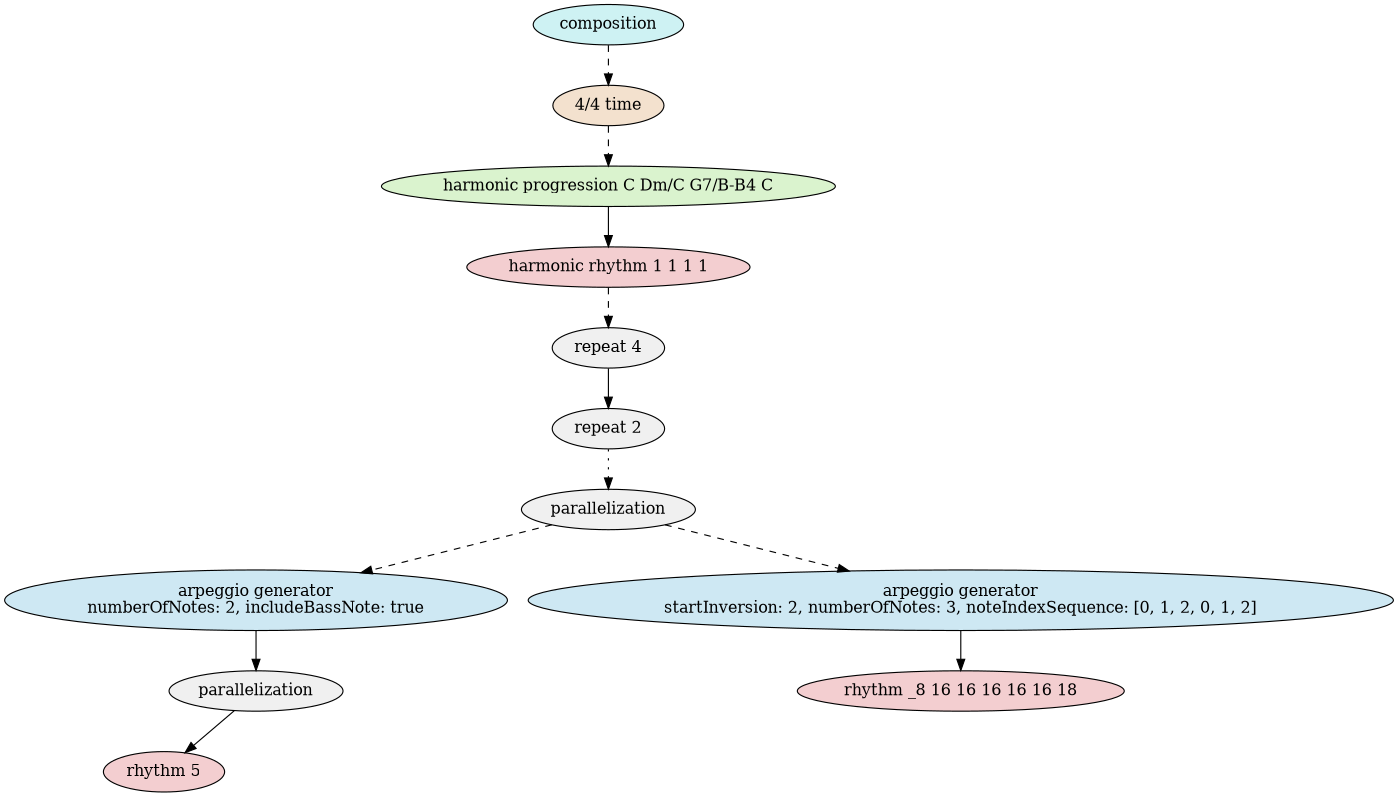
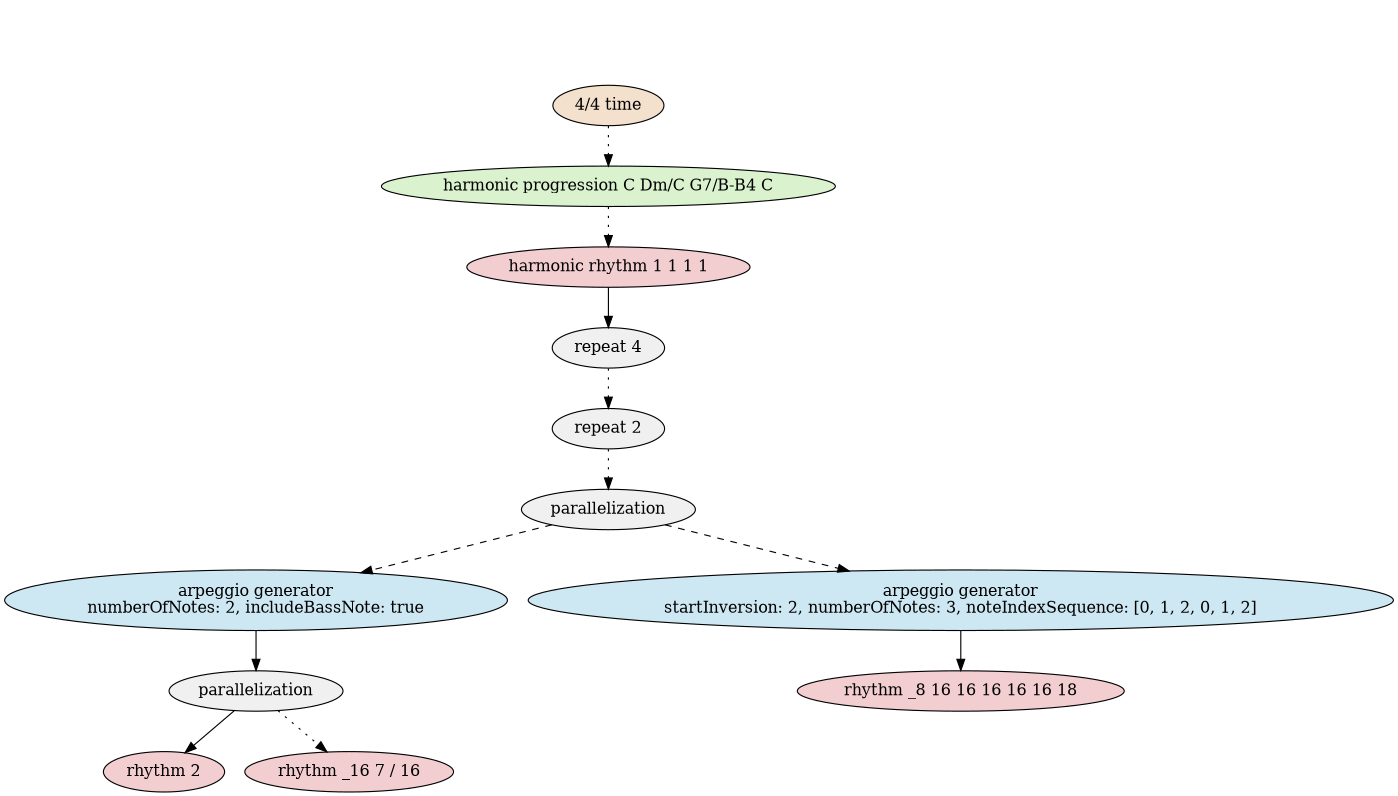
node "composition": removed
edge "4/4 time" -> "harmonic progression C Dm/C G7/B-B4 C": style dashed -> dotted
edge "harmonic progression C Dm/C G7/B-B4 C" -> "harmonic rhythm 1 1 1 1": style solid -> dotted
edge "harmonic rhythm 1 1 1 1" -> "repeat 4": style dashed -> solid
edge "repeat 4" -> "repeat 2": style solid -> dotted
node "rhythm 5": label "rhythm 5" -> "rhythm 2"
node "rhythm _16 7 / 16": added
